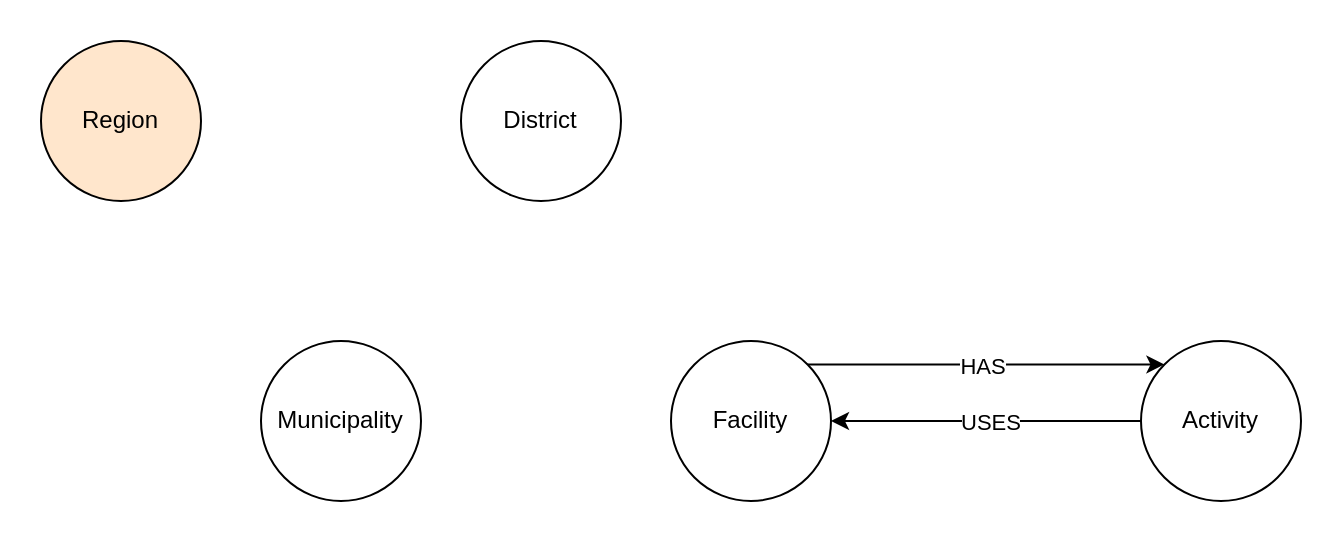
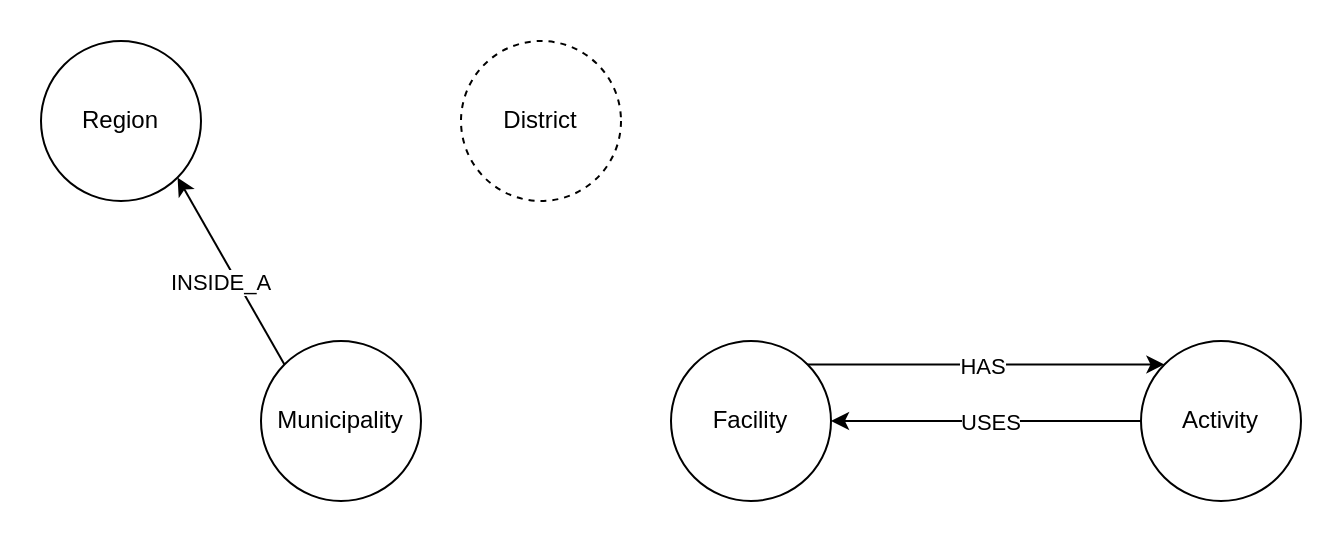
node "Region": fillcolor #ffe6cc -> #ffffff
node "District": style solid -> dashed
edge "Municipality" -> "Region": added, label "INSIDE_A"
